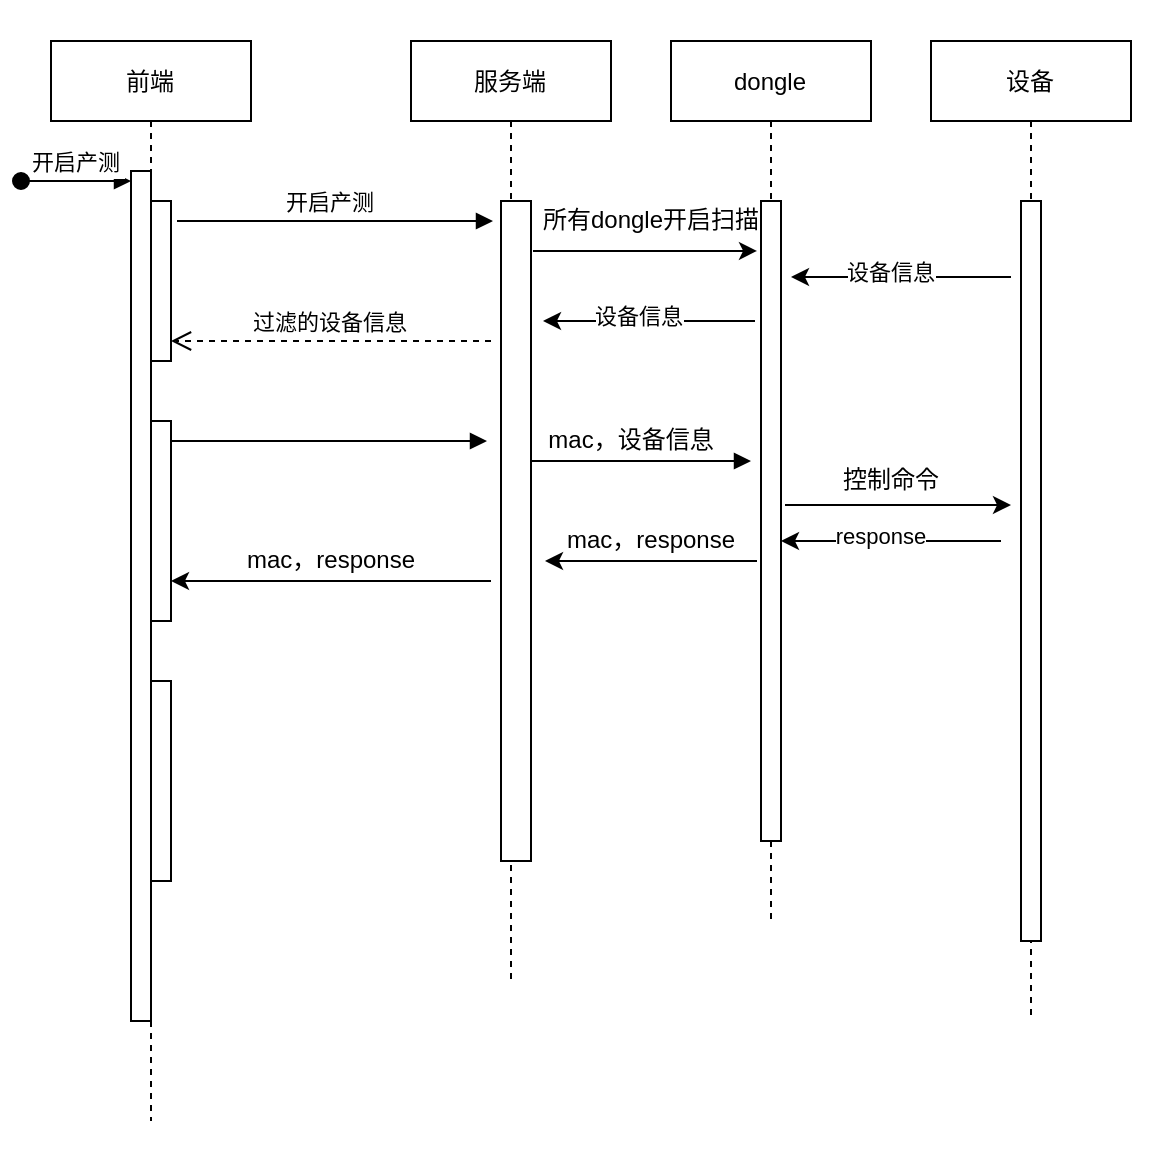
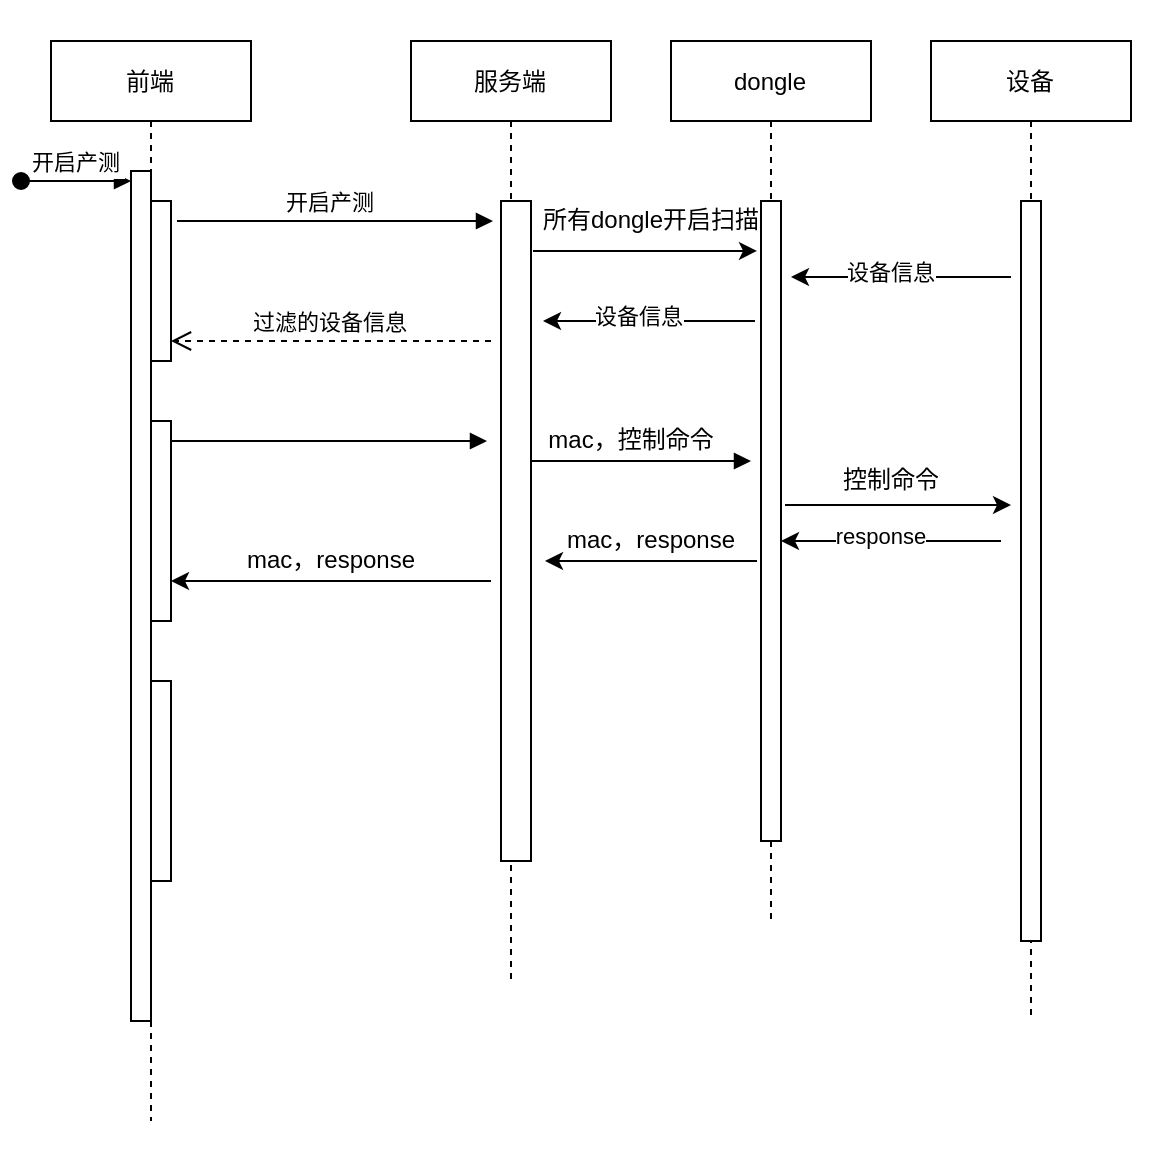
node "mac，设备信息": label "mac，设备信息" -> "mac，控制命令"
